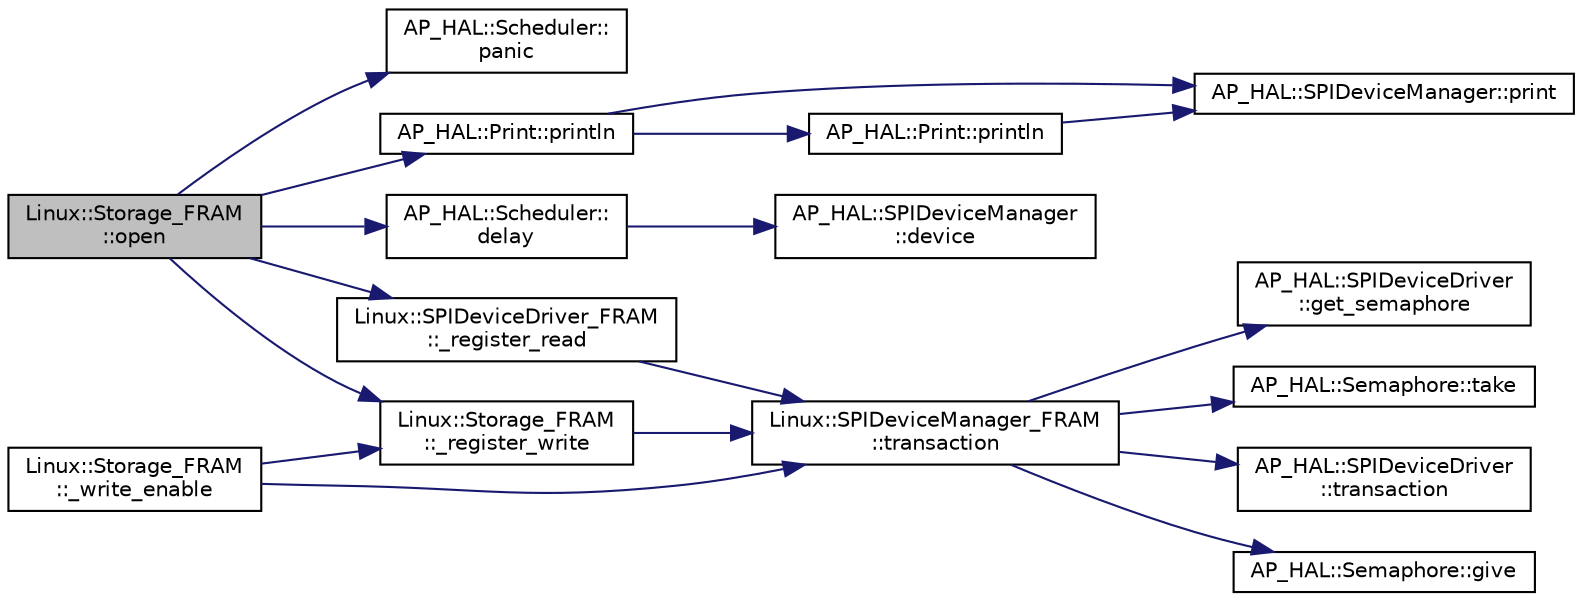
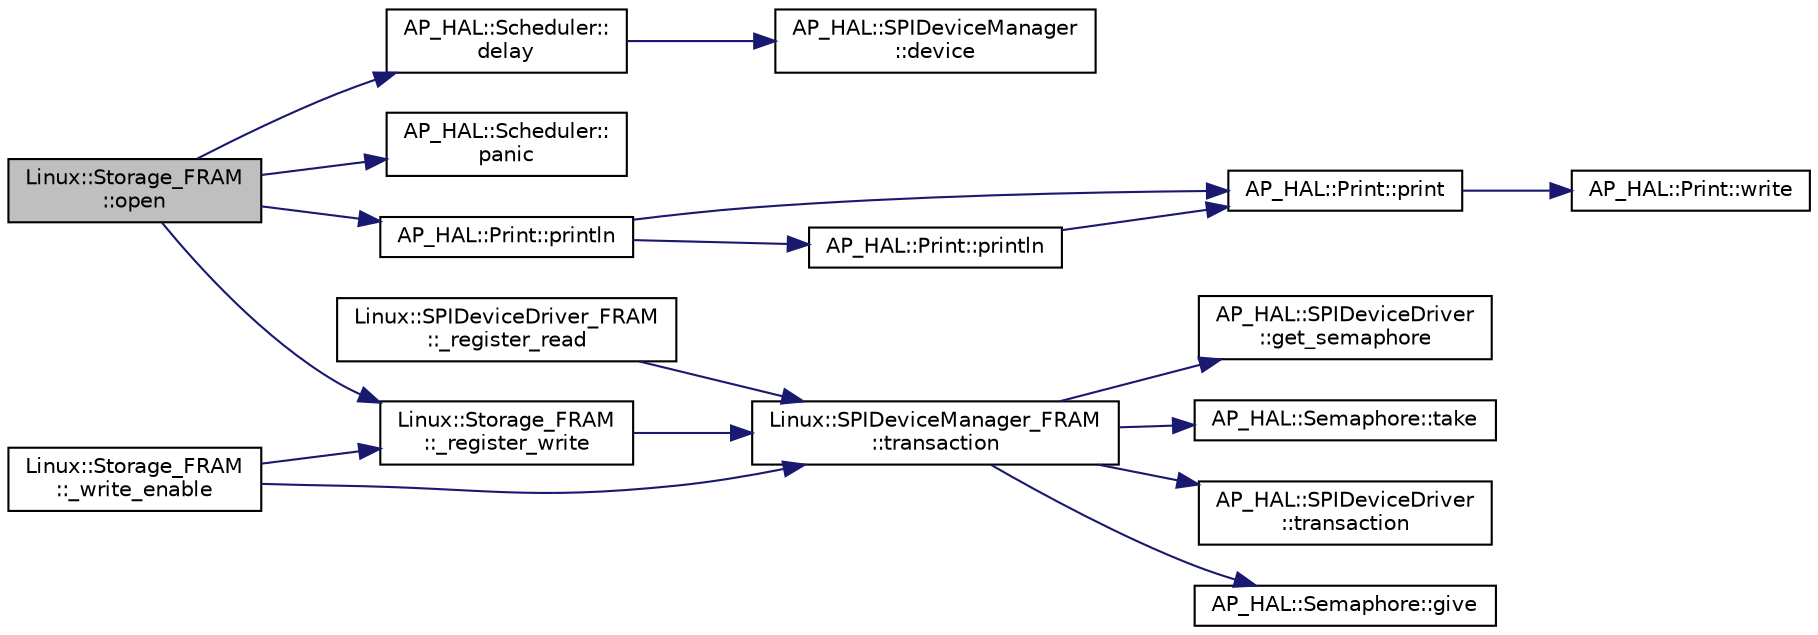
node "AP_HAL::SPIDeviceManager::print": label "AP_HAL::SPIDeviceManager::print" -> "AP_HAL::Print::print"
node "AP_HAL::Print::write": added
edge "Linux::Storage_FRAM ::open" -> "Linux::SPIDeviceDriver_FRAM ::_register_read": removed
